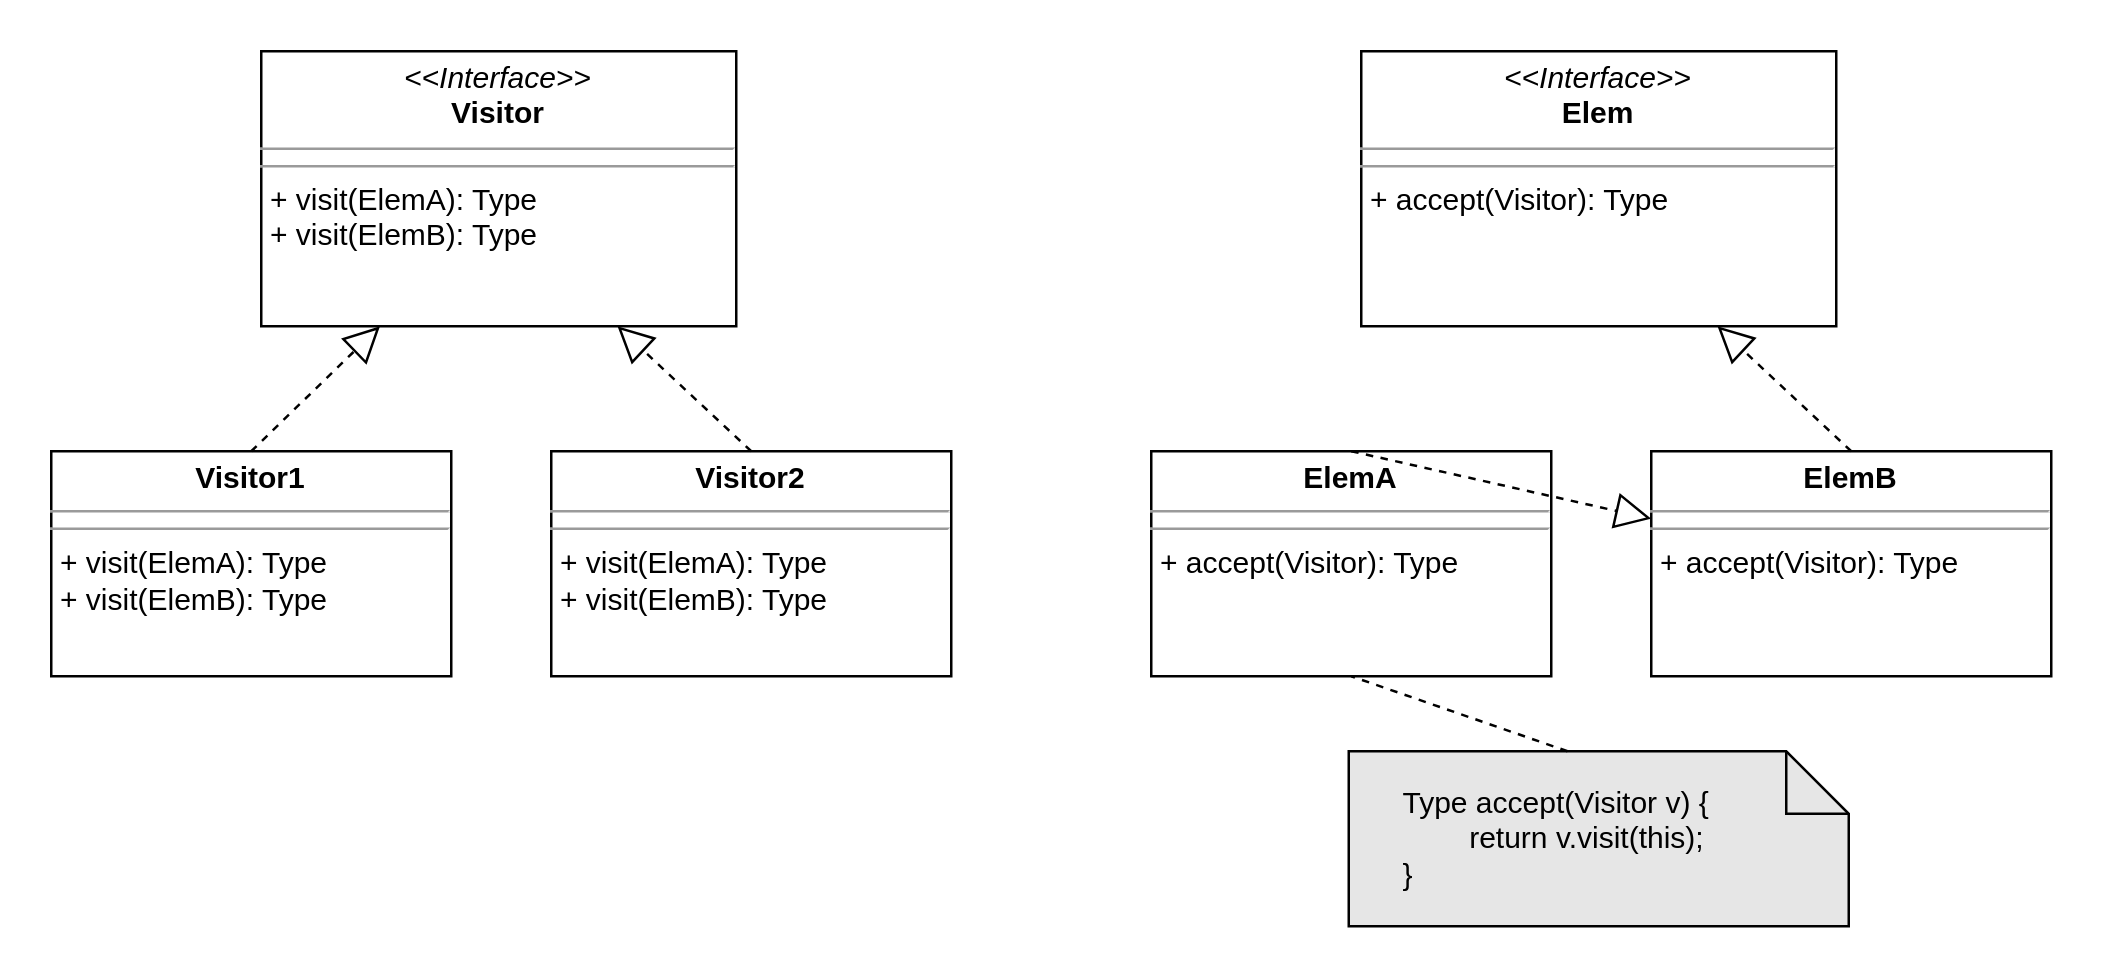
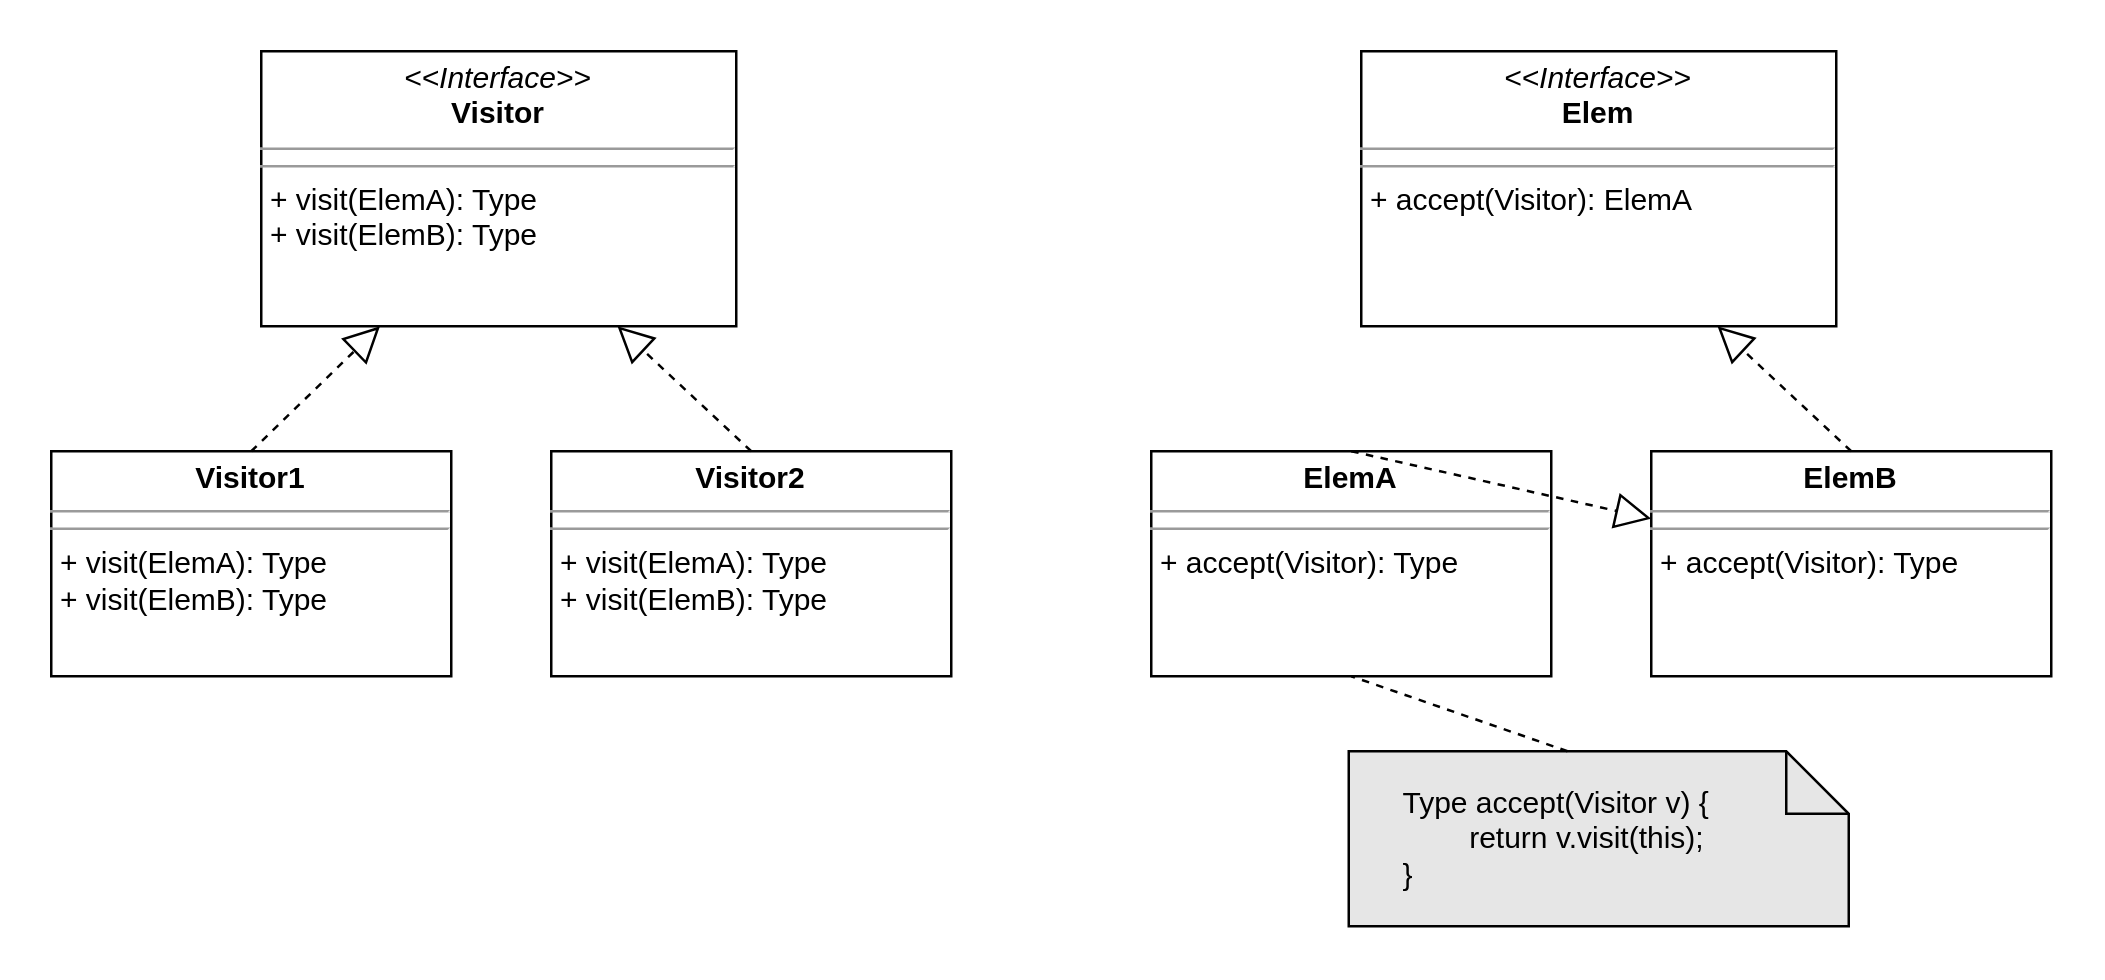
node "<<Interface>> Elem + accept(Visitor): Type": label "<<Interface>> Elem + accept(Visitor): Type" -> "<<Interface>> Elem + accept(Visitor): ElemA"
